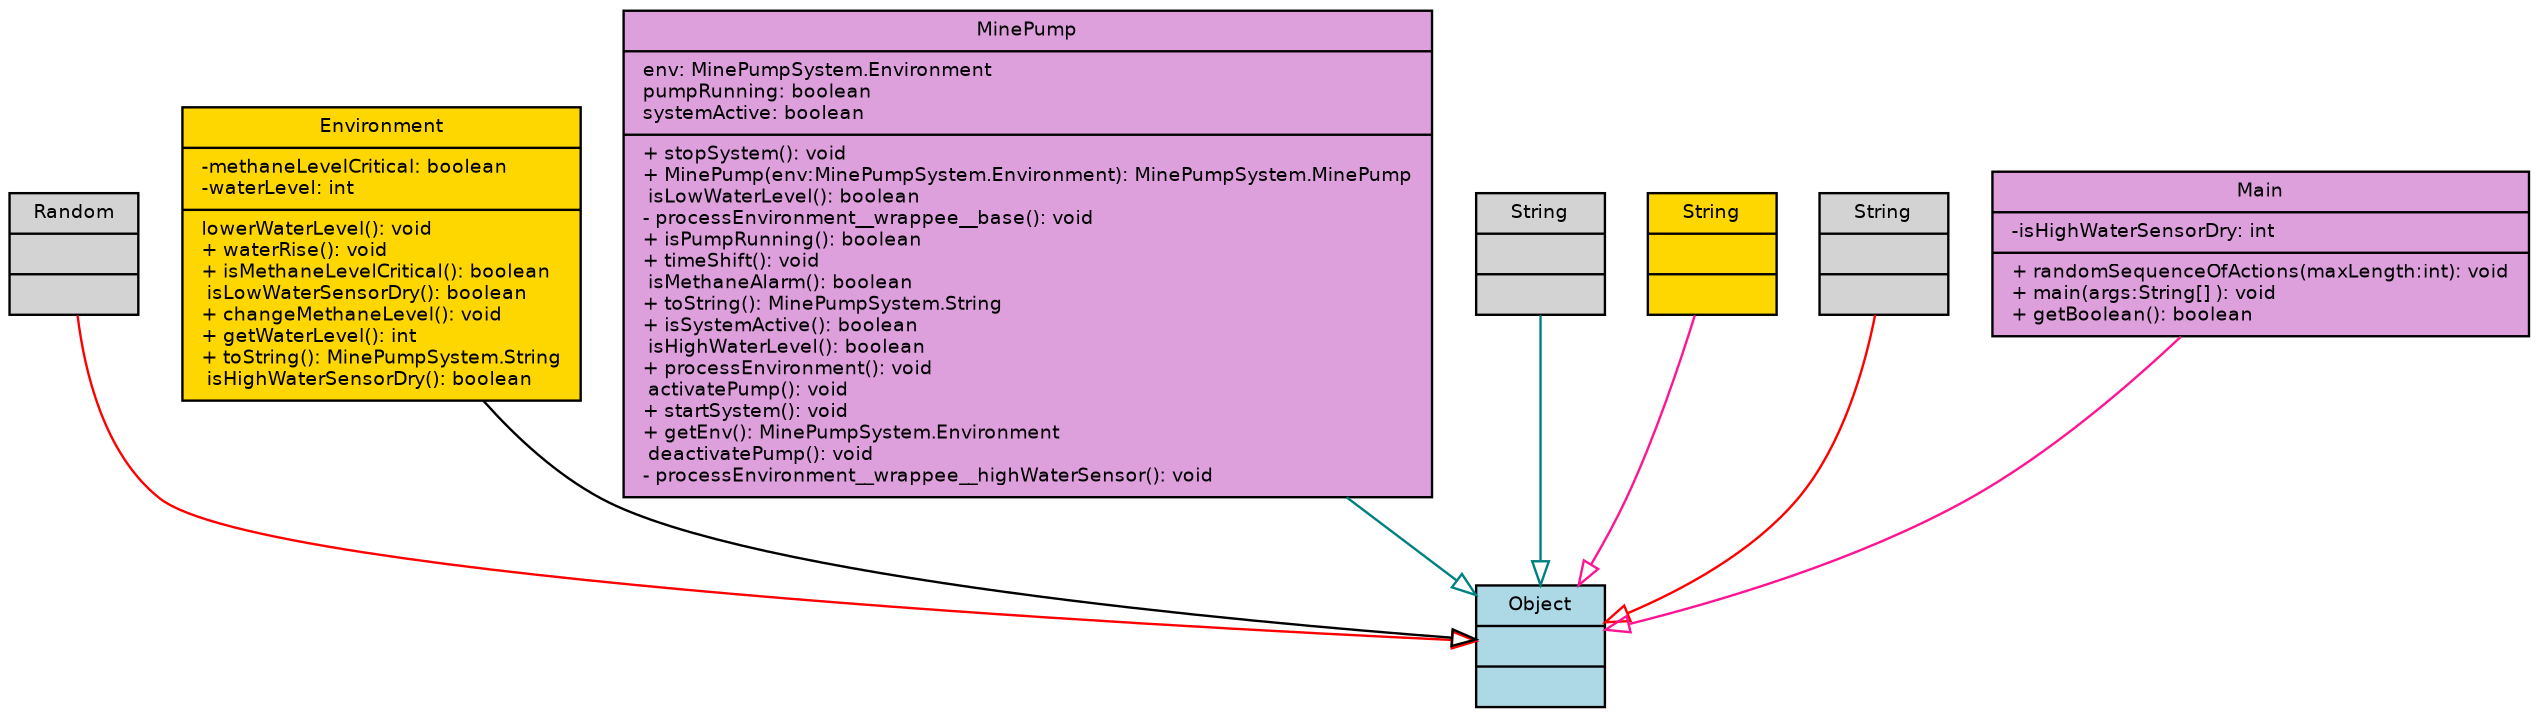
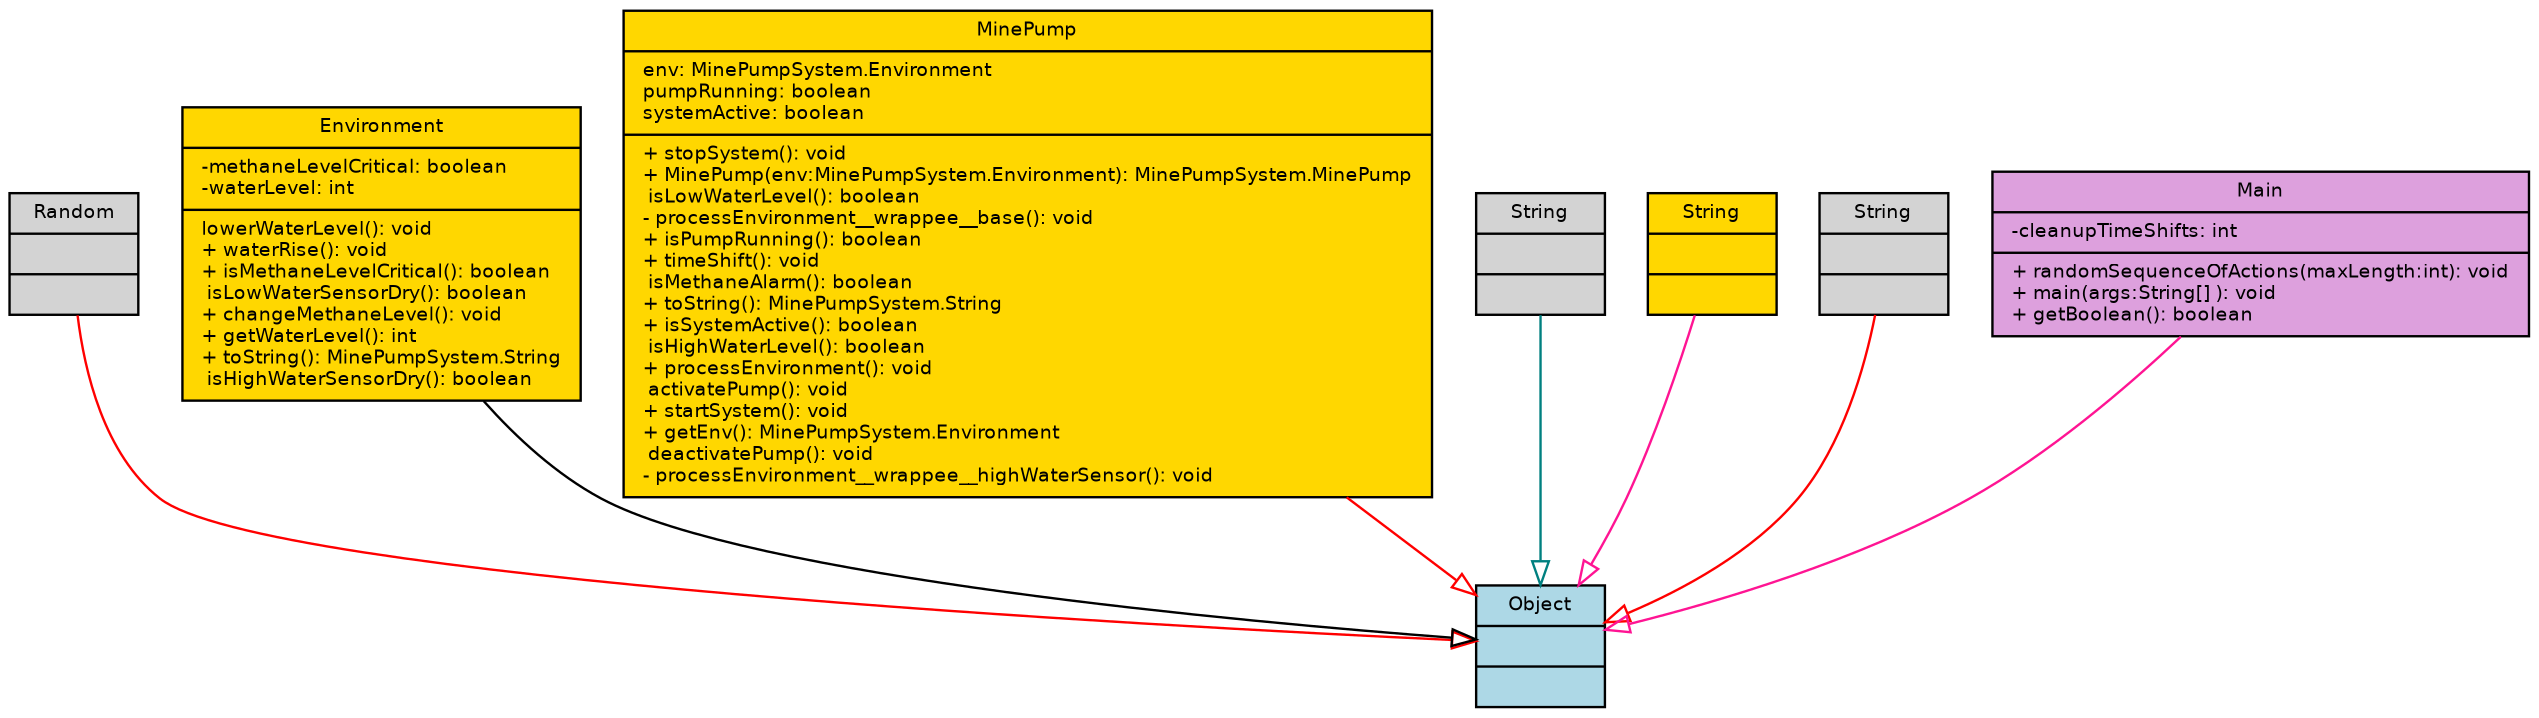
node "Main": text "-isHighWaterSensorDry: int" -> "-cleanupTimeShifts: int"
node "MinePump": fillcolor plum -> gold
edge "MinePump" -> "Object": color teal -> red
